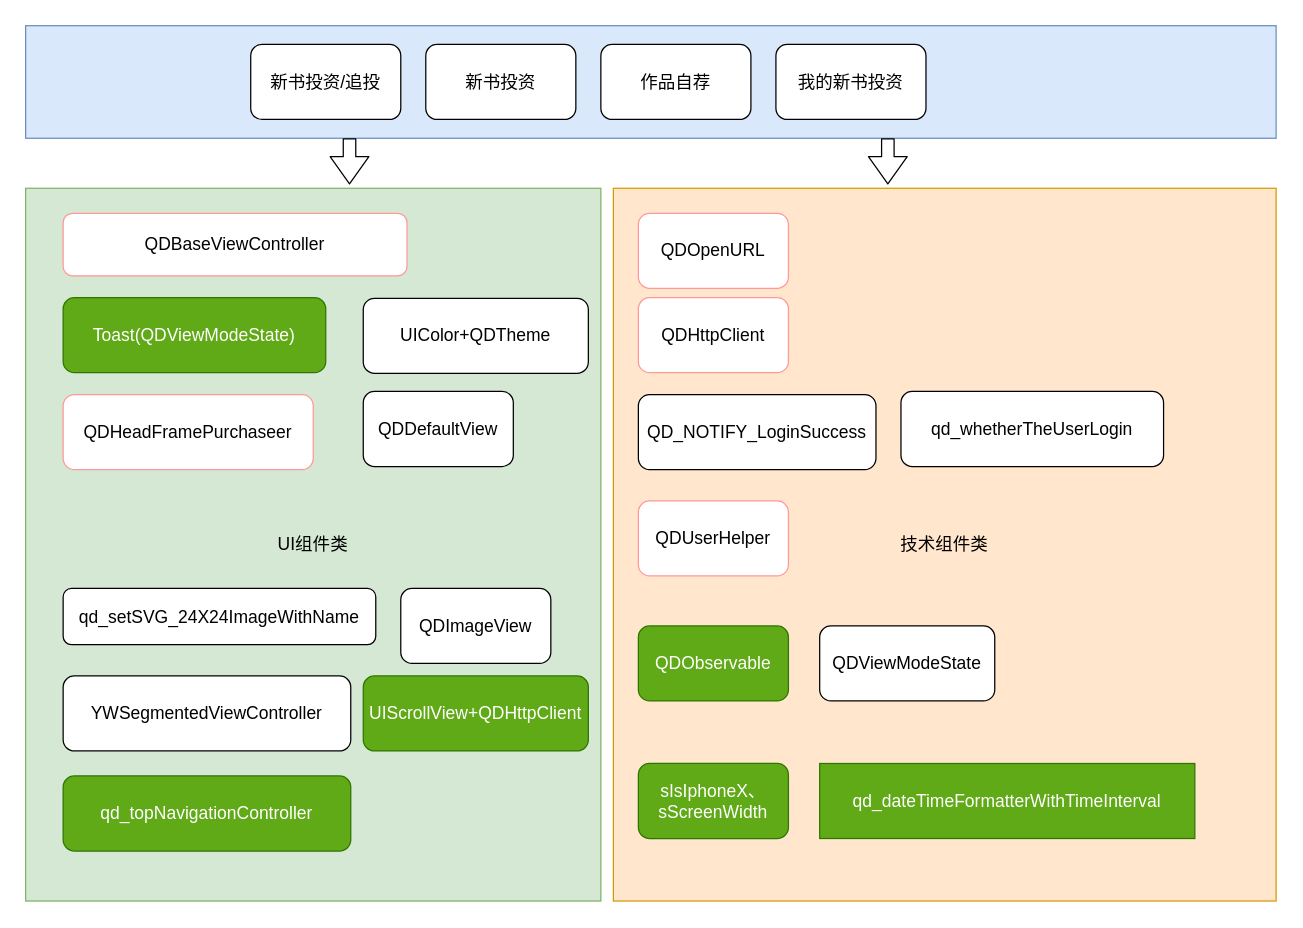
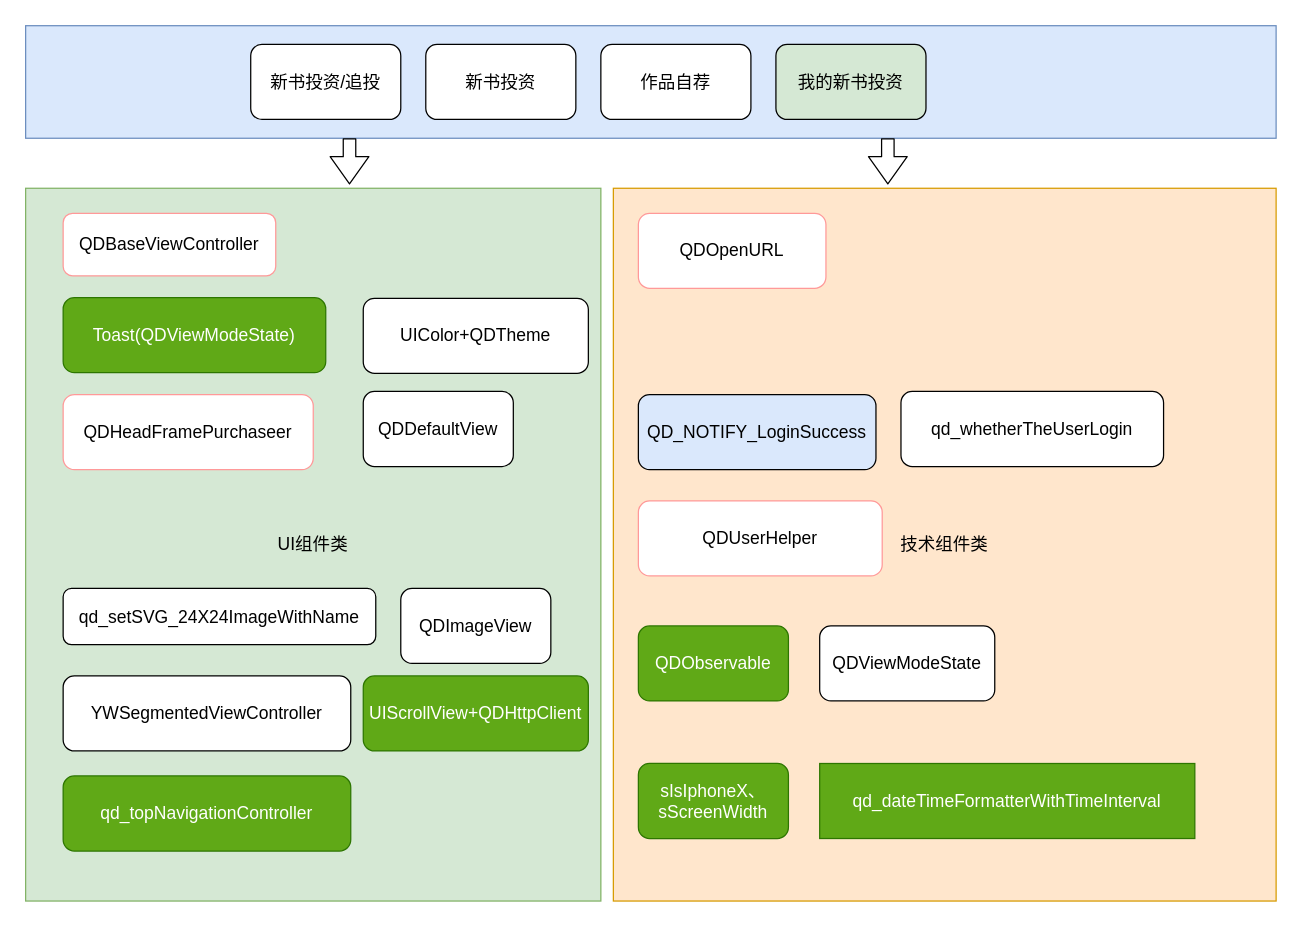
node "我的新书投资": fillcolor #ffffff -> #d5e8d4
node "QDBaseViewController": size 344x63 -> 213x63
node "QDOpenURL": size 150x75 -> 188x75
node "QDHttpClient": removed
node "QD_NOTIFY_LoginSuccess": fillcolor #ffffff -> #dae8fc
node "QDUserHelper": size 150x75 -> 244x75
